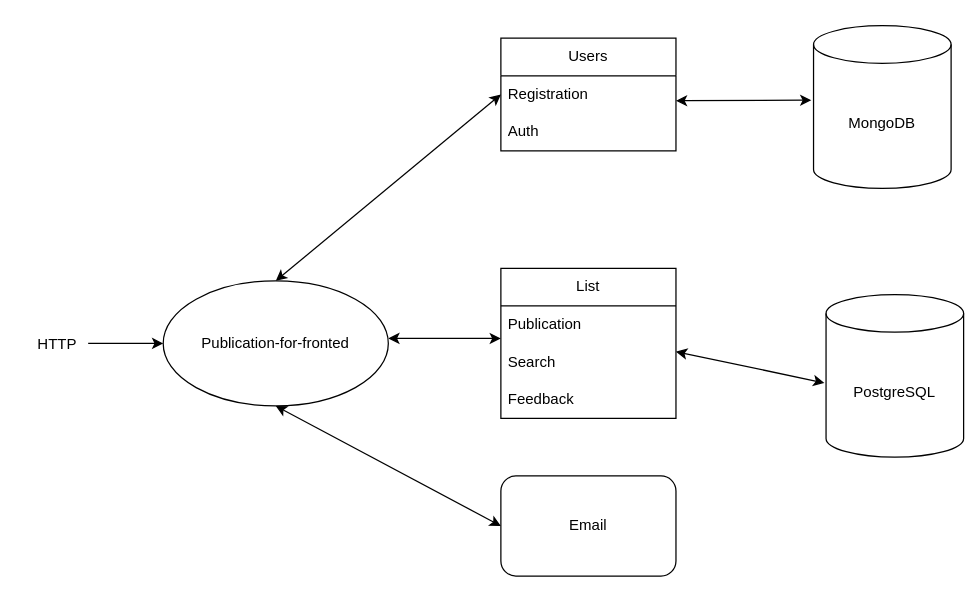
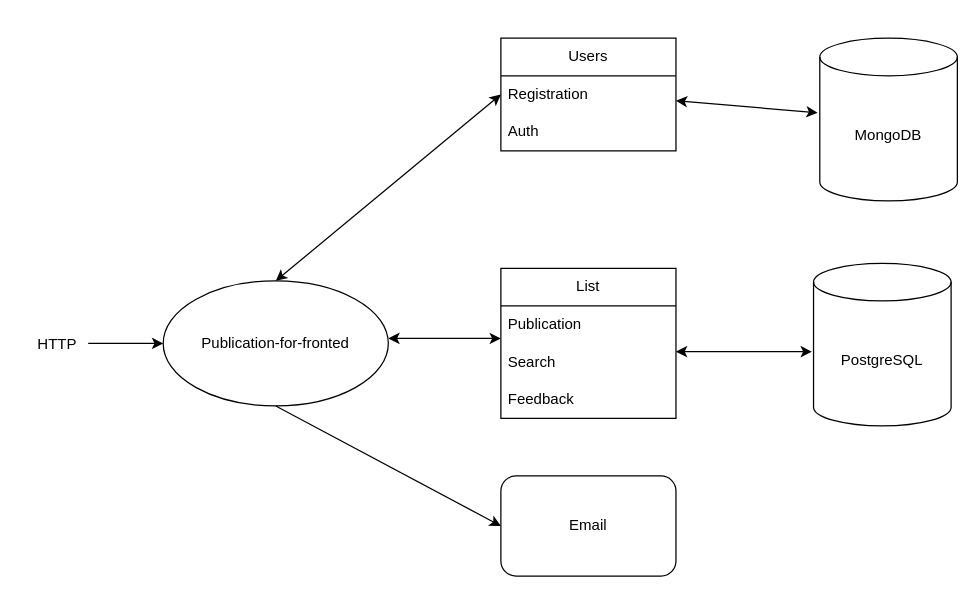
node "MongoDB": moved (882, 107) -> (888, 119)
node "PostgreSQL": moved (894, 376) -> (882, 344)
edge "Publication-for-fronted" -- "Email": arrowhead classic -> none
